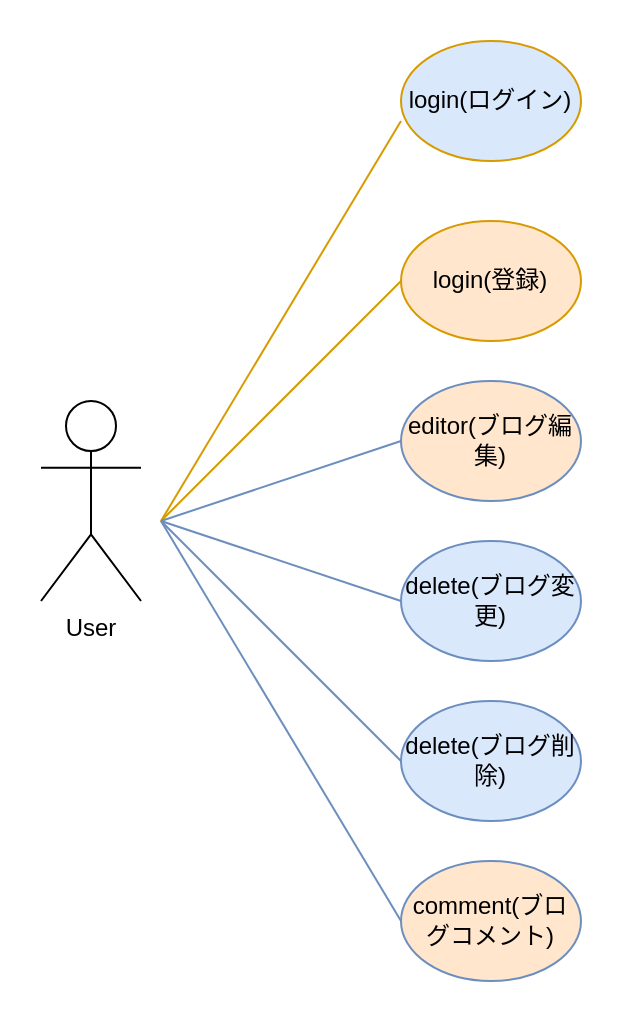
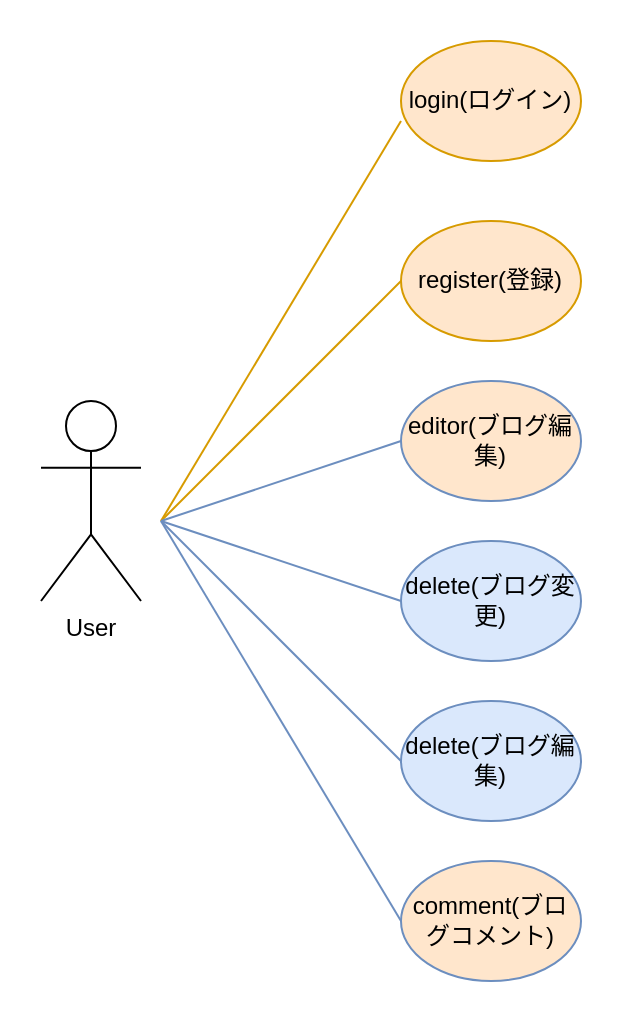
node "login(ログイン)": fillcolor #dae8fc -> #ffe6cc
node "login(登録)": label "login(登録)" -> "register(登録)"
node "delete(ブログ削除)": label "delete(ブログ削除)" -> "delete(ブログ編集)"
